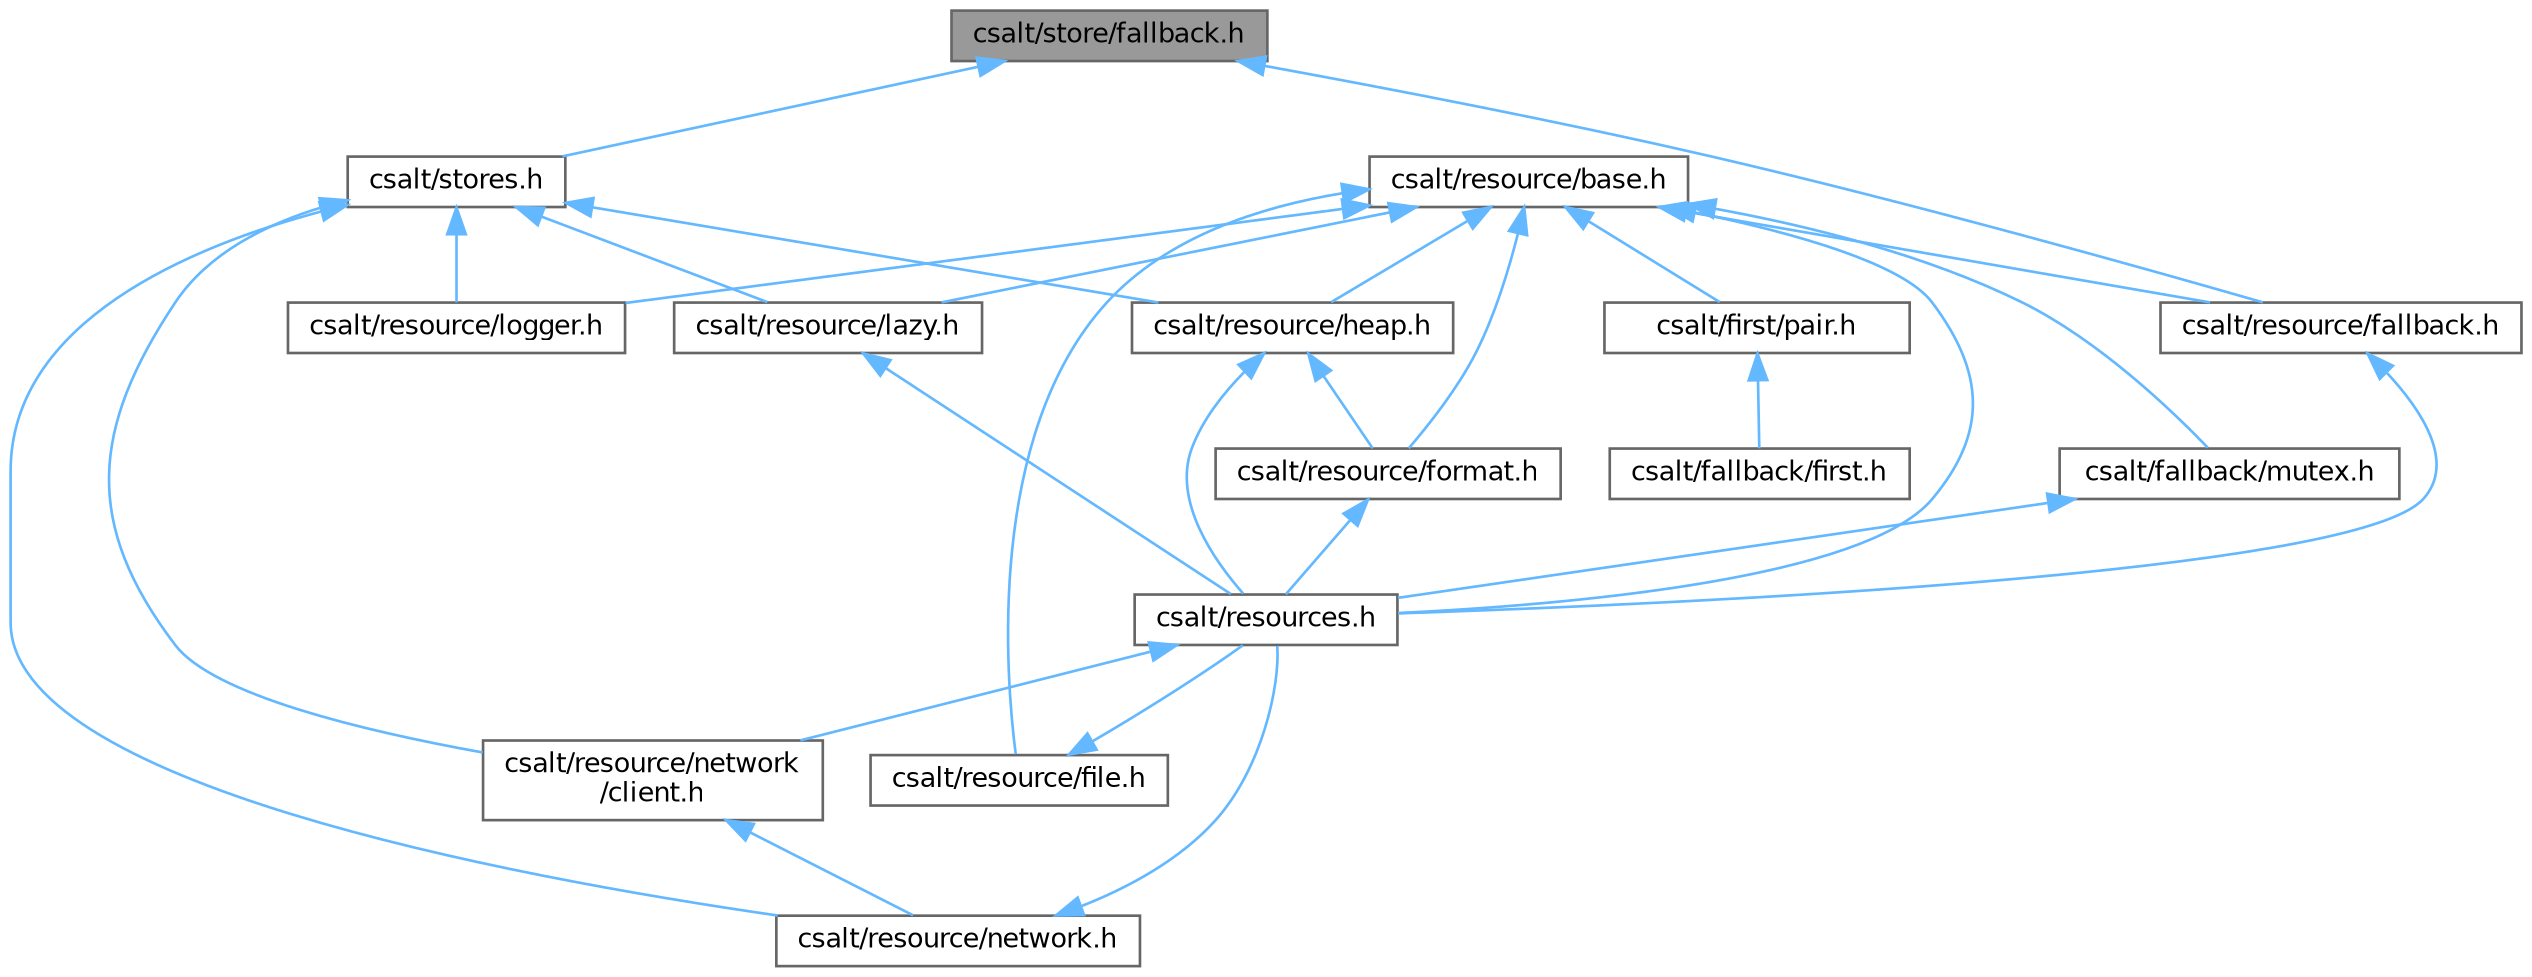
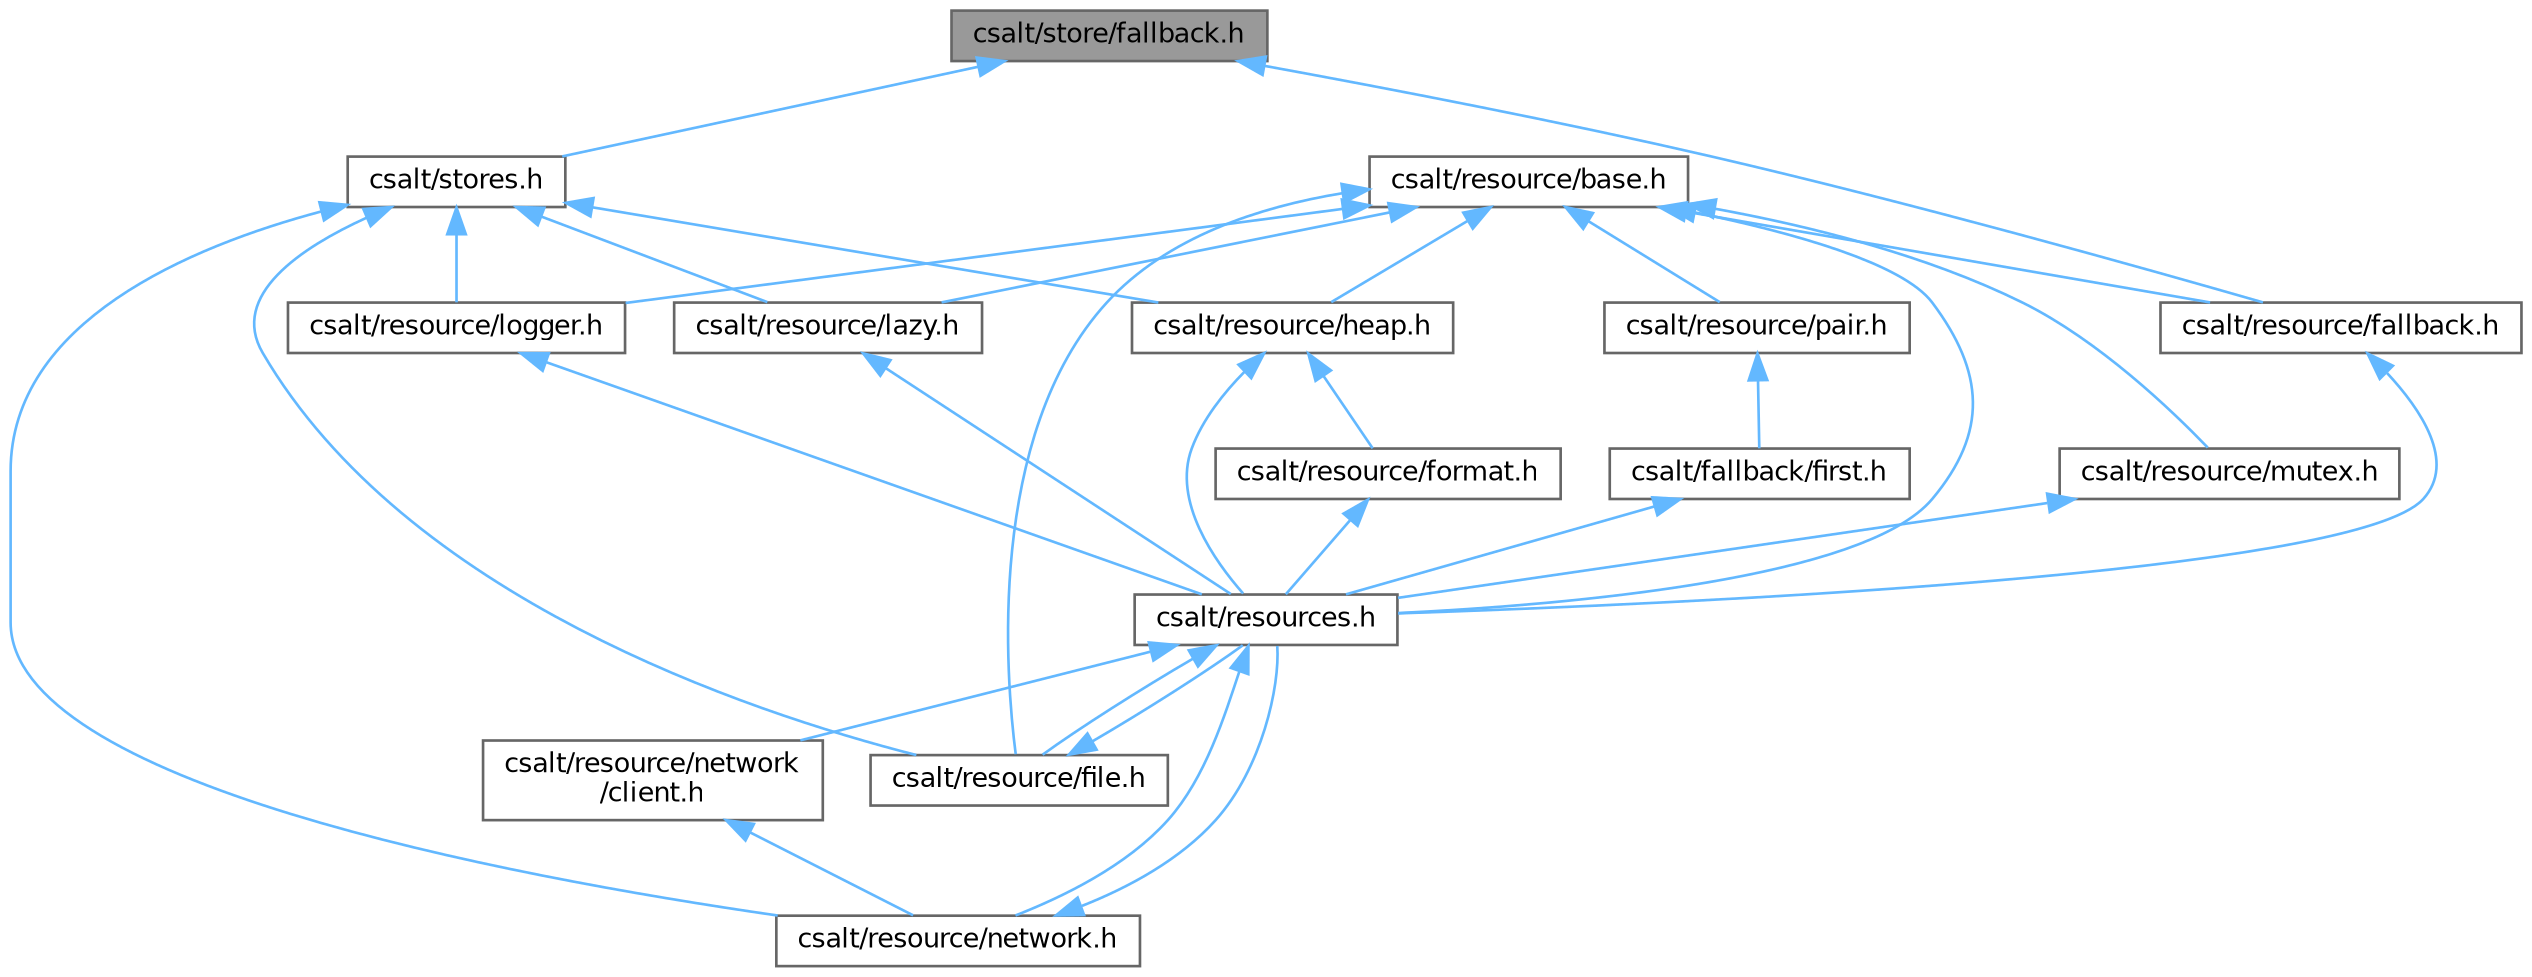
node "csalt/first/pair.h": label "csalt/first/pair.h" -> "csalt/resource/pair.h"
edge "csalt/resource/format.h" -> "csalt/resource/base.h": removed
node "csalt/fallback/mutex.h": label "csalt/fallback/mutex.h" -> "csalt/resource/mutex.h"
edge "csalt/resources.h" -> "csalt/resource/logger.h": added
edge "csalt/resource/network /client.h" -> "csalt/stores.h": now "csalt/resource/file.h" -> "csalt/stores.h"
edge "csalt/resources.h" -> "csalt/fallback/first.h": added
edge "csalt/resource/file.h" -> "csalt/resources.h": added
edge "csalt/resource/network.h" -> "csalt/resources.h": added
